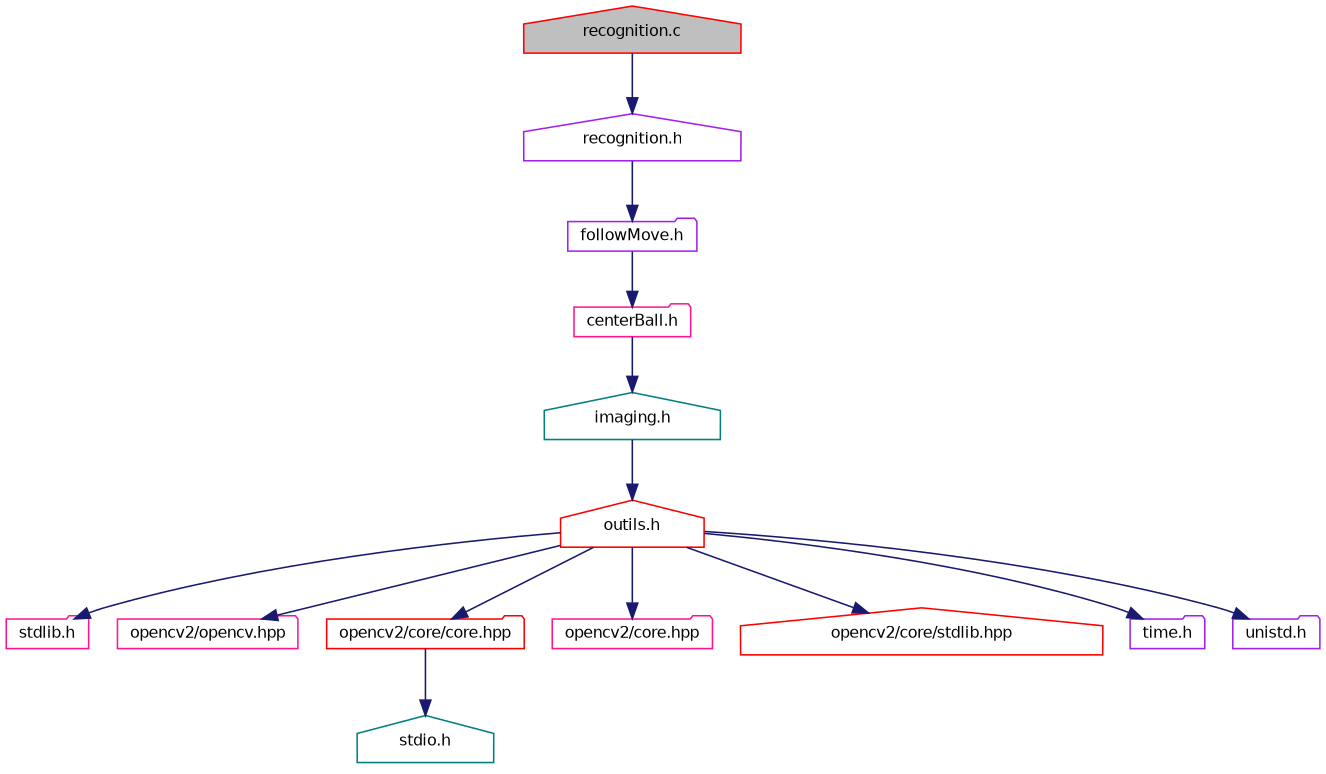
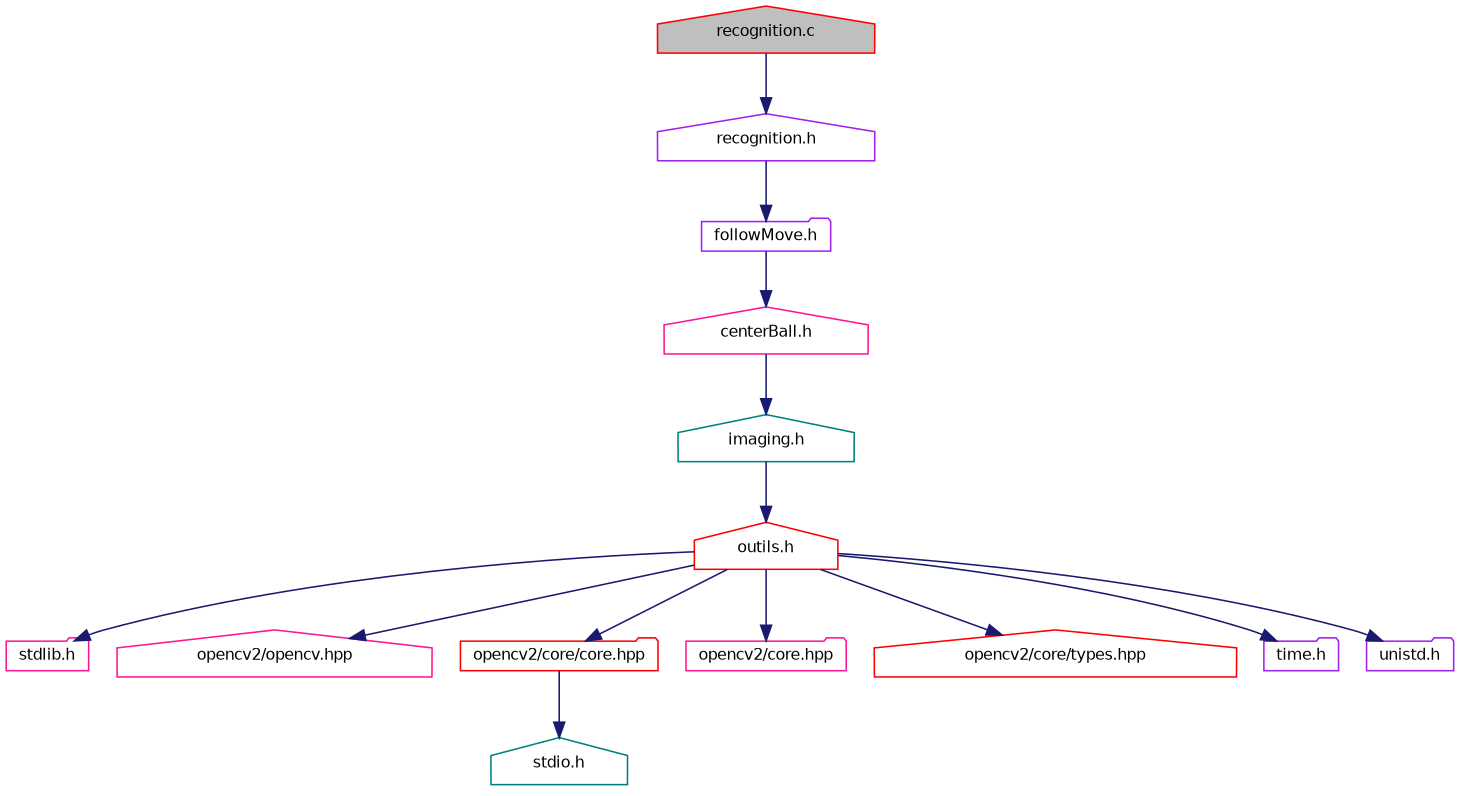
node "centerBall.h": shape folder -> house
node "opencv2/opencv.hpp": shape folder -> house
node "opencv2/core/stdlib.hpp": label "opencv2/core/stdlib.hpp" -> "opencv2/core/types.hpp"
